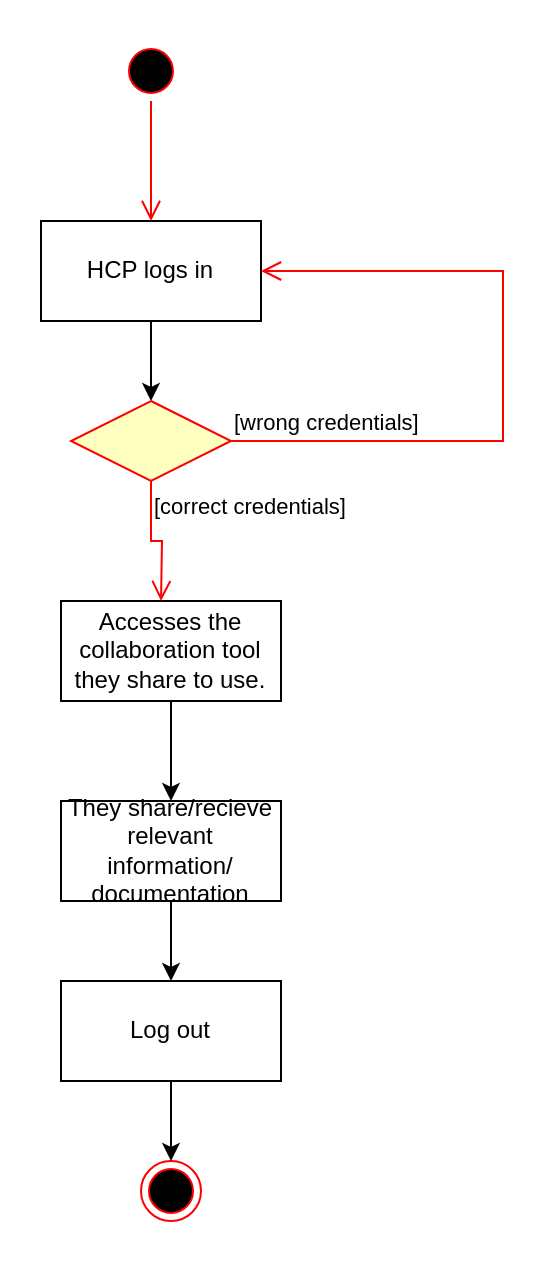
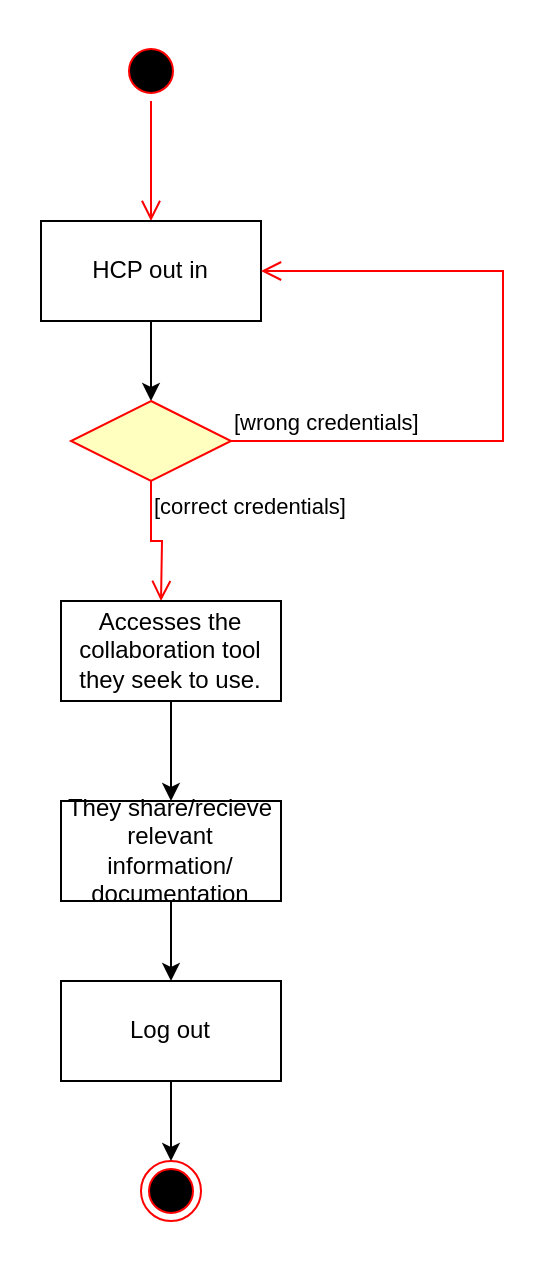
node "HCP logs in": label "HCP logs in" -> "HCP out in"
node "Accesses the collaboration tool they share to use.": label "Accesses the collaboration tool they share to use." -> "Accesses the collaboration tool they seek to use."
